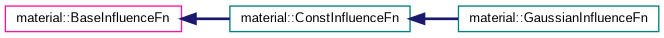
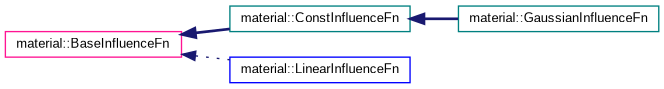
node "material::LinearInfluenceFn": added
